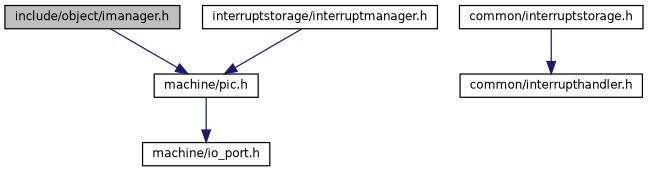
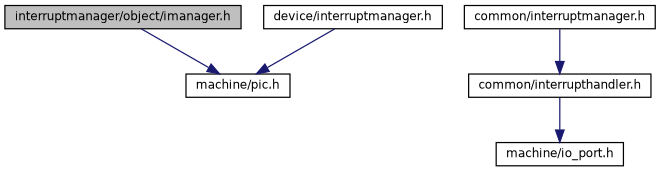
node "include/object/imanager.h": label "include/object/imanager.h" -> "interruptmanager/object/imanager.h"
node "interruptstorage/interruptmanager.h": label "interruptstorage/interruptmanager.h" -> "device/interruptmanager.h"
node "common/interruptstorage.h": label "common/interruptstorage.h" -> "common/interruptmanager.h"
edge "machine/pic.h" -> "machine/io_port.h": now "common/interrupthandler.h" -> "machine/io_port.h"
